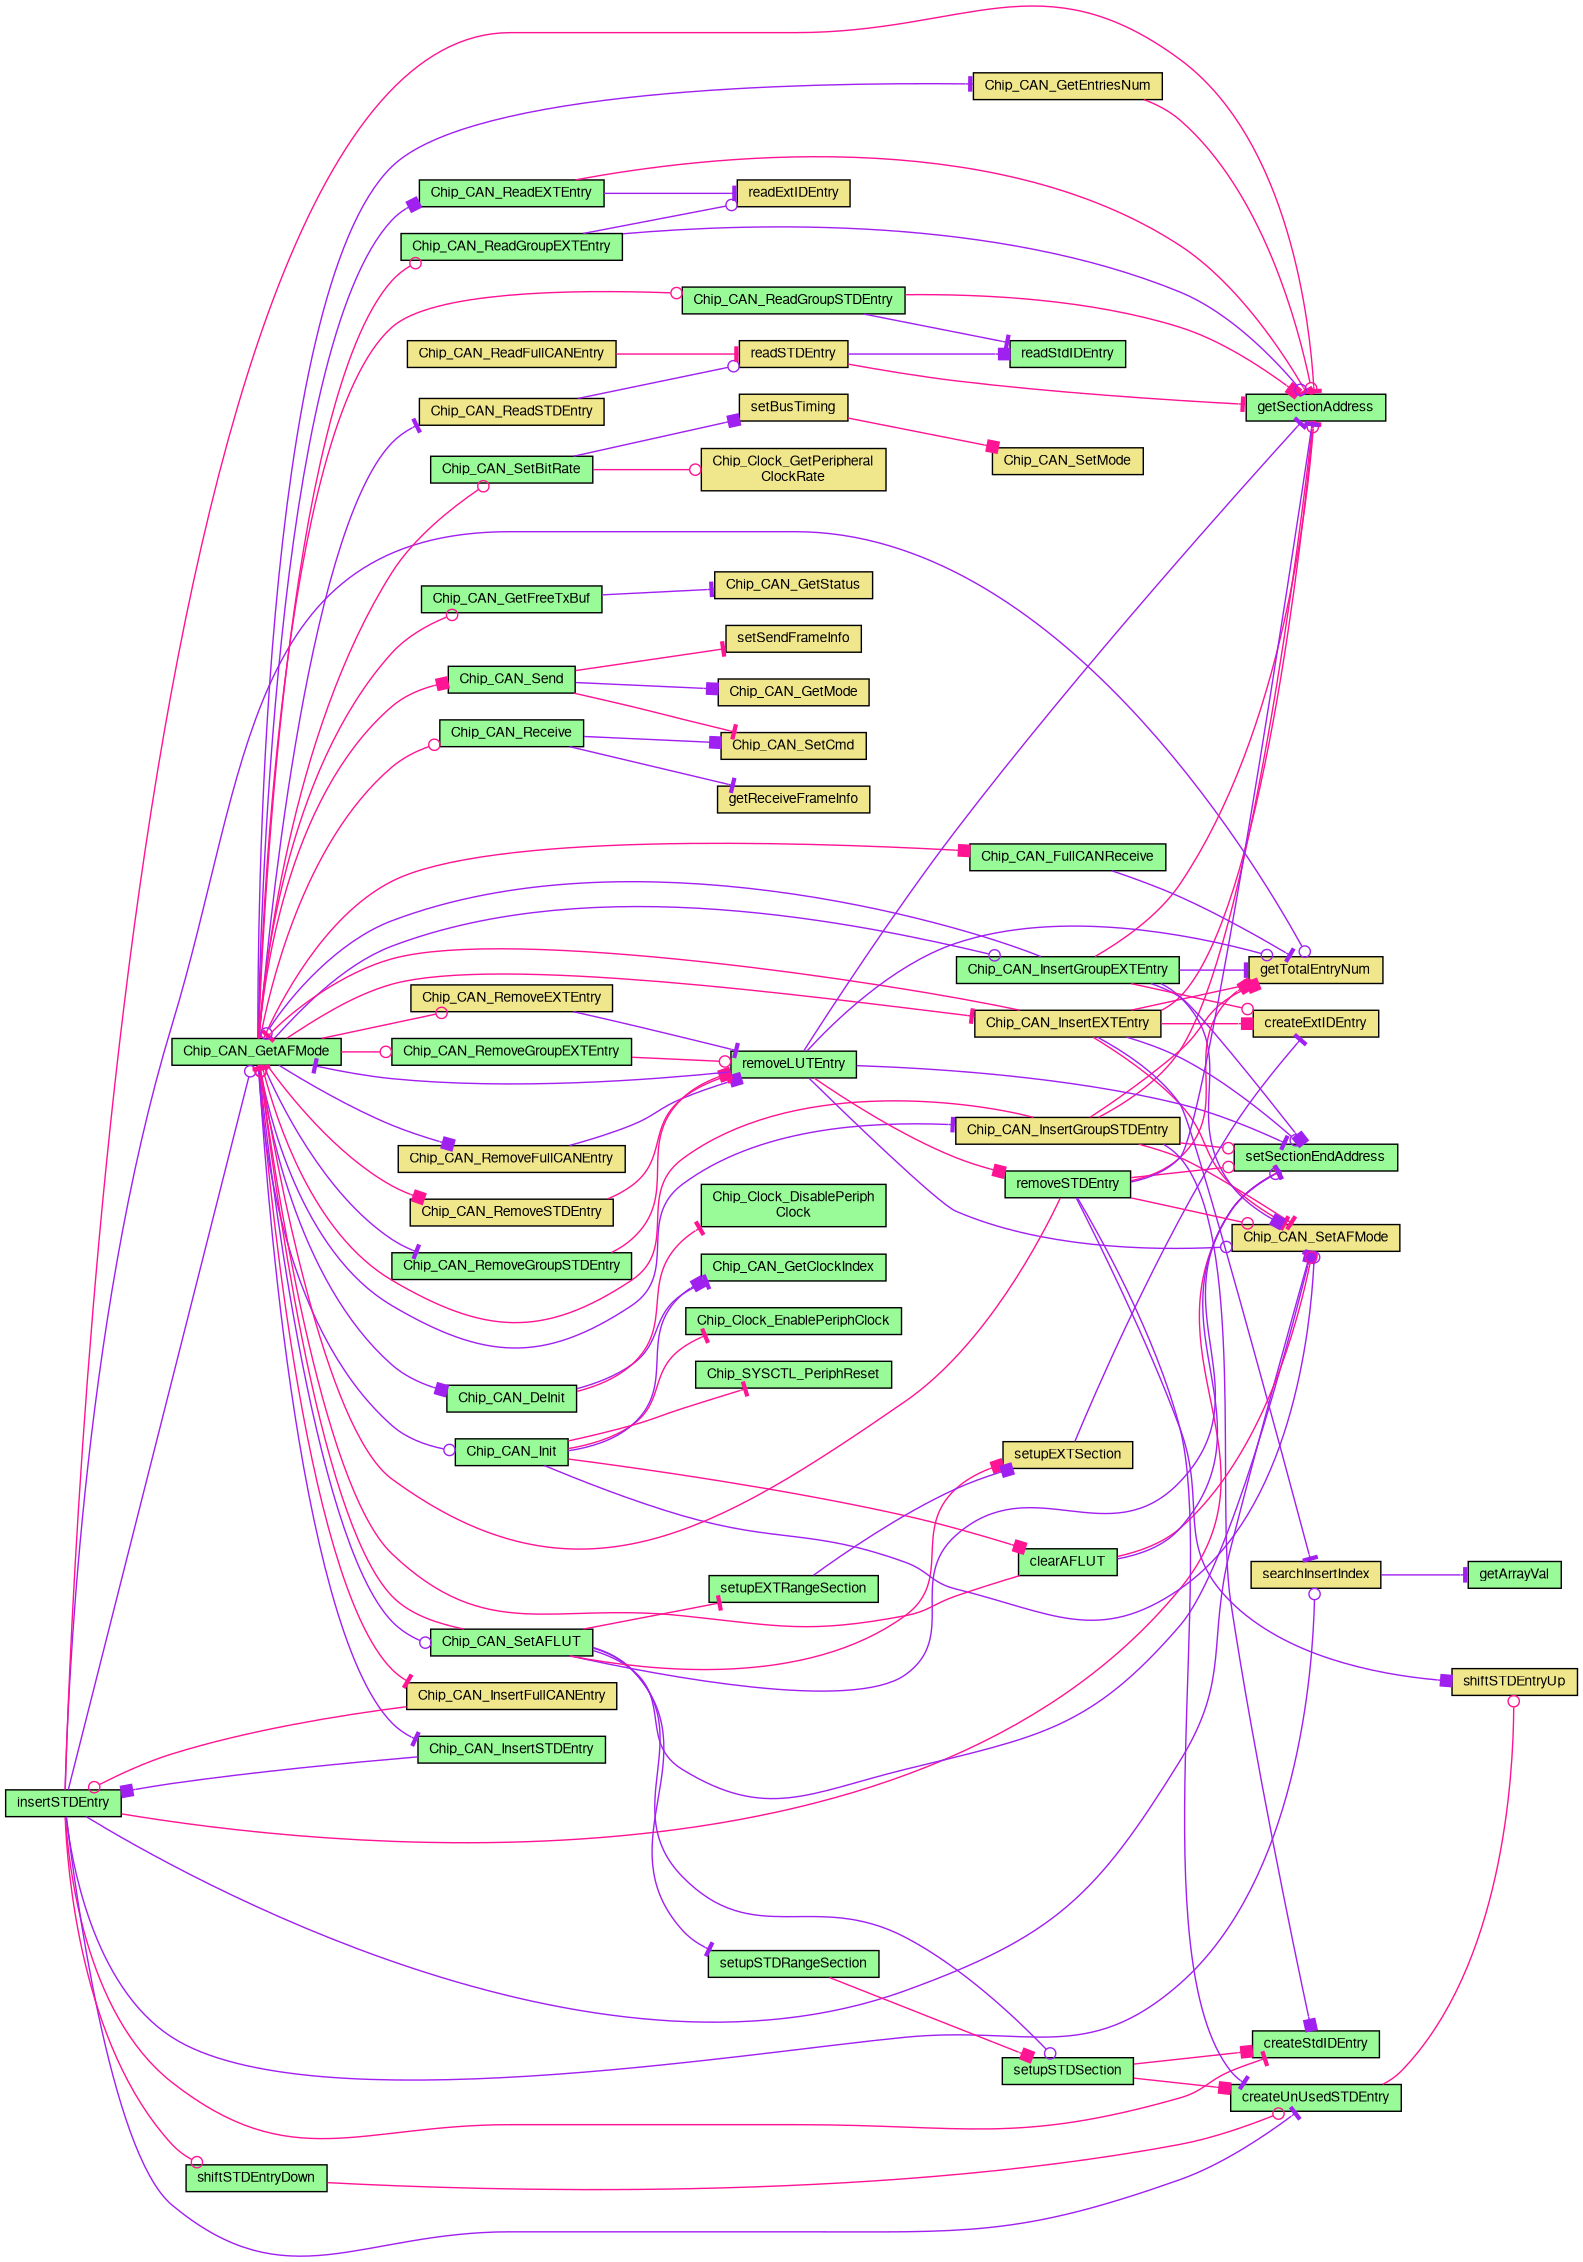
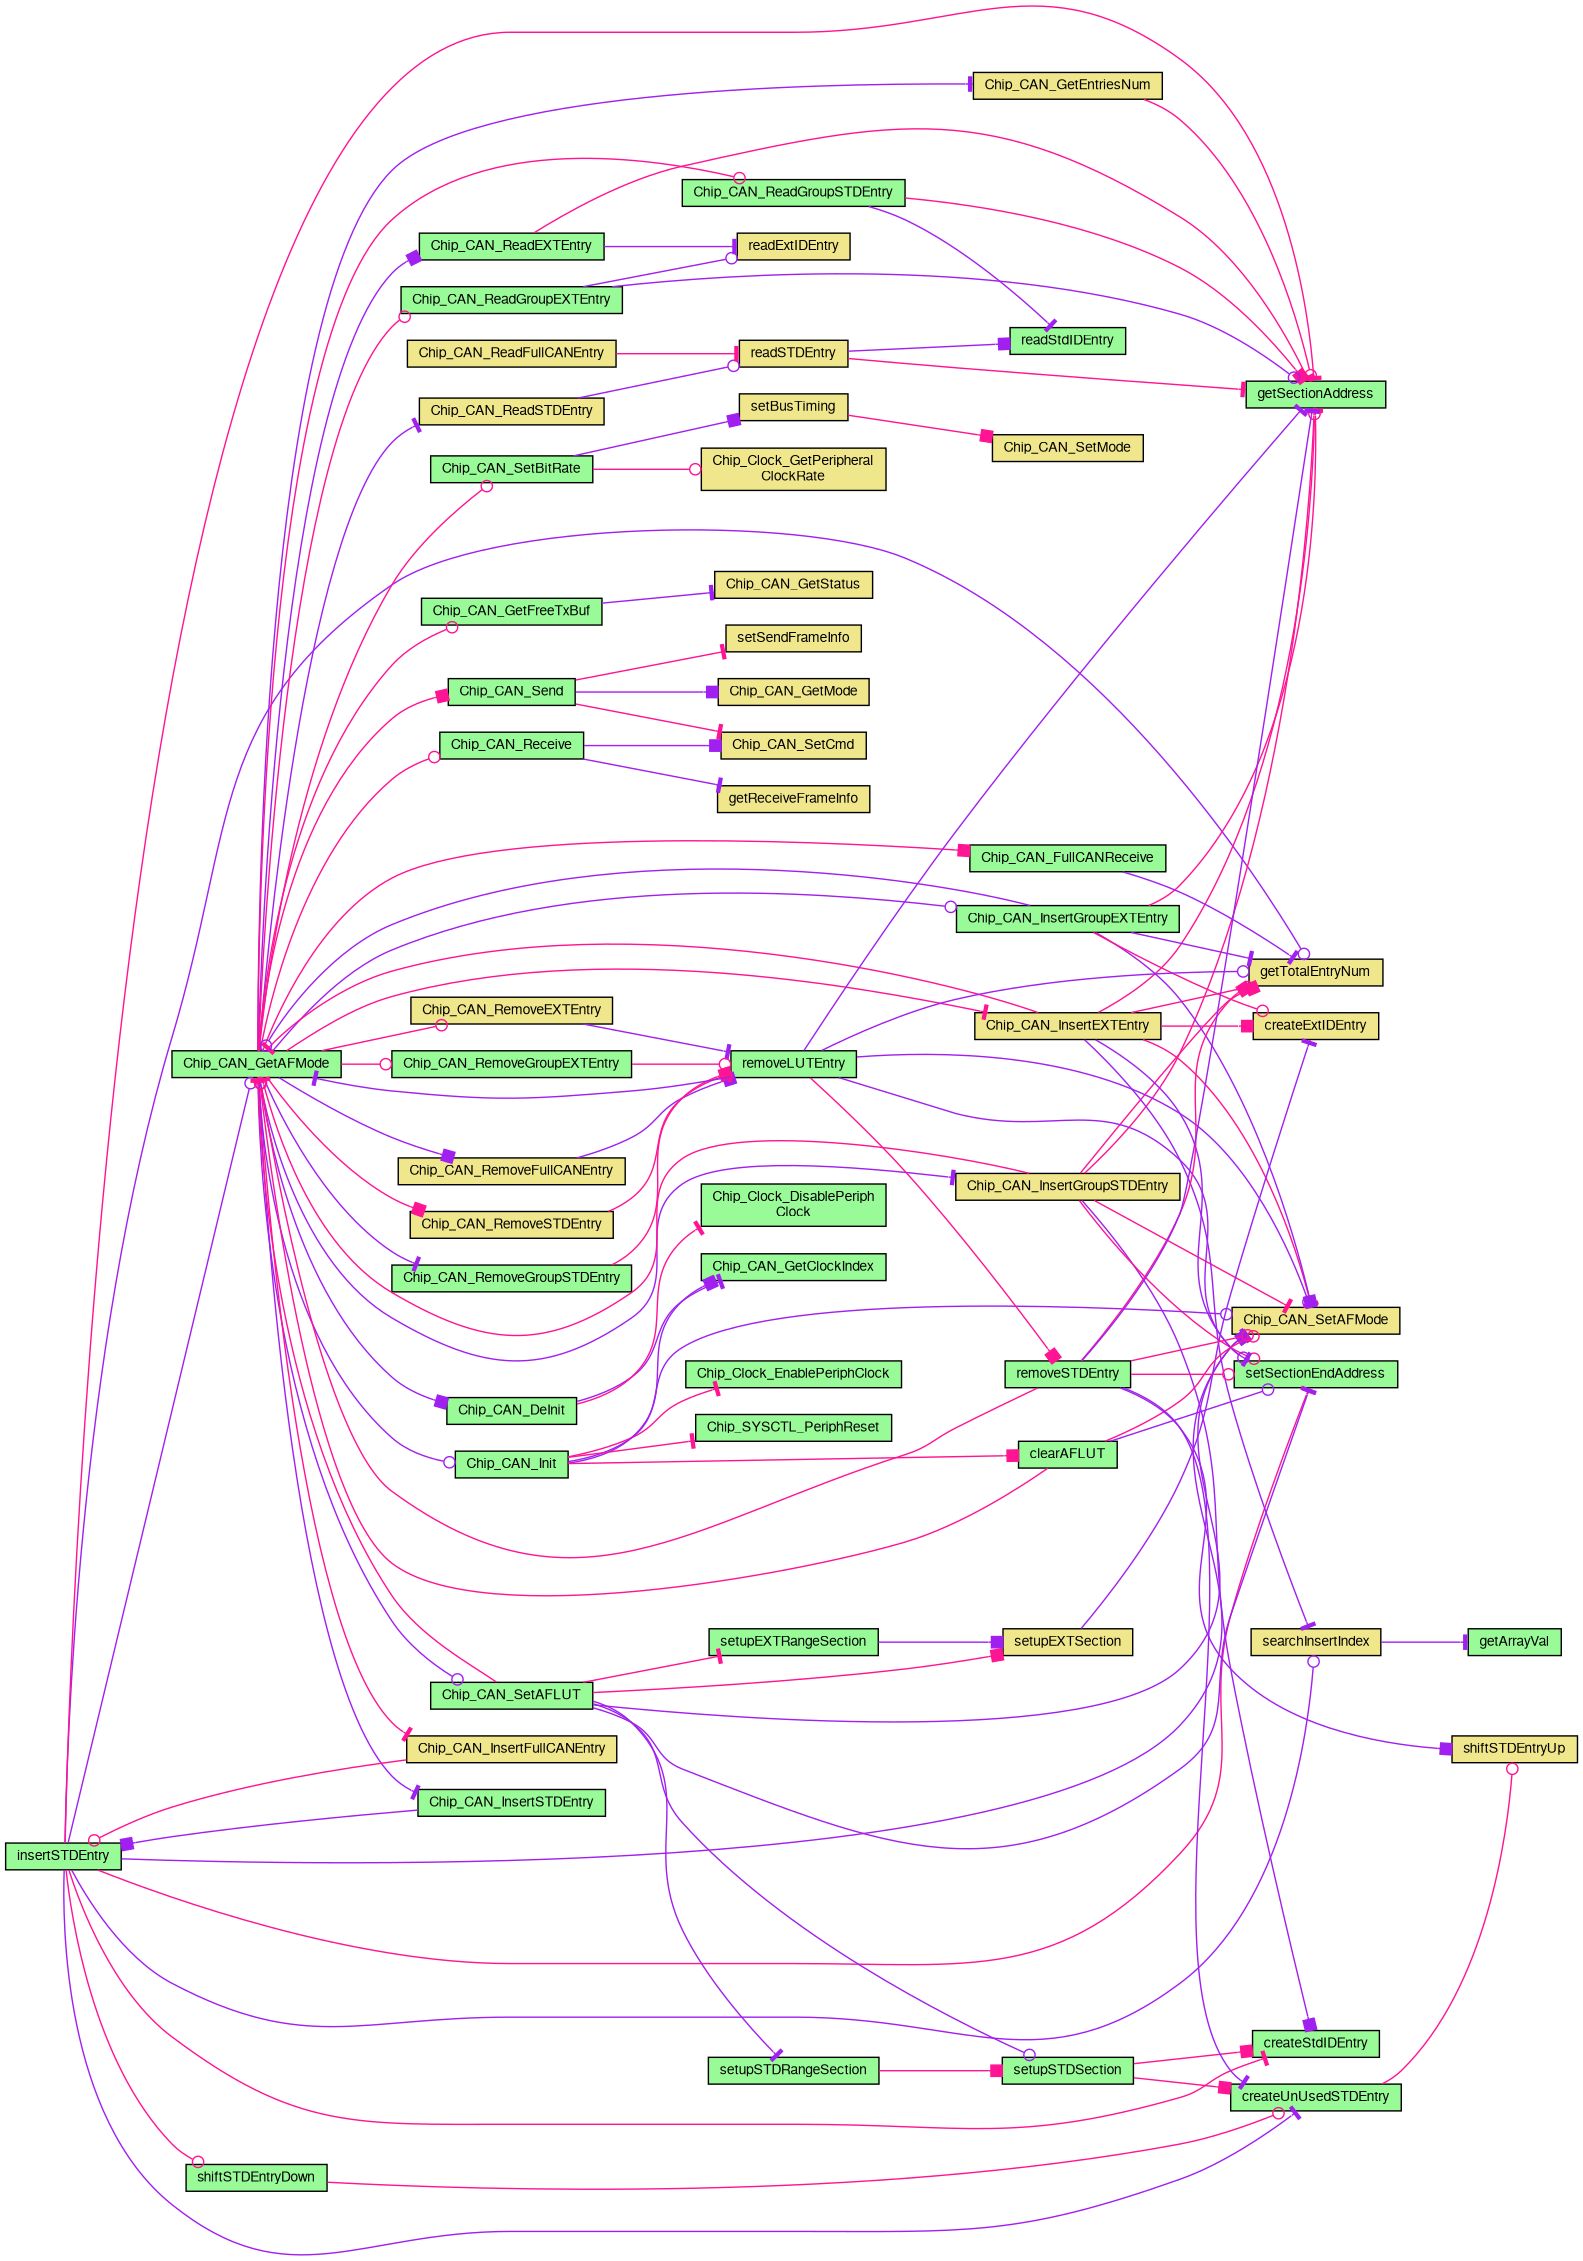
edge "Chip_CAN_InsertGroupEXTEntry" -> "setSectionEndAddress": removed
